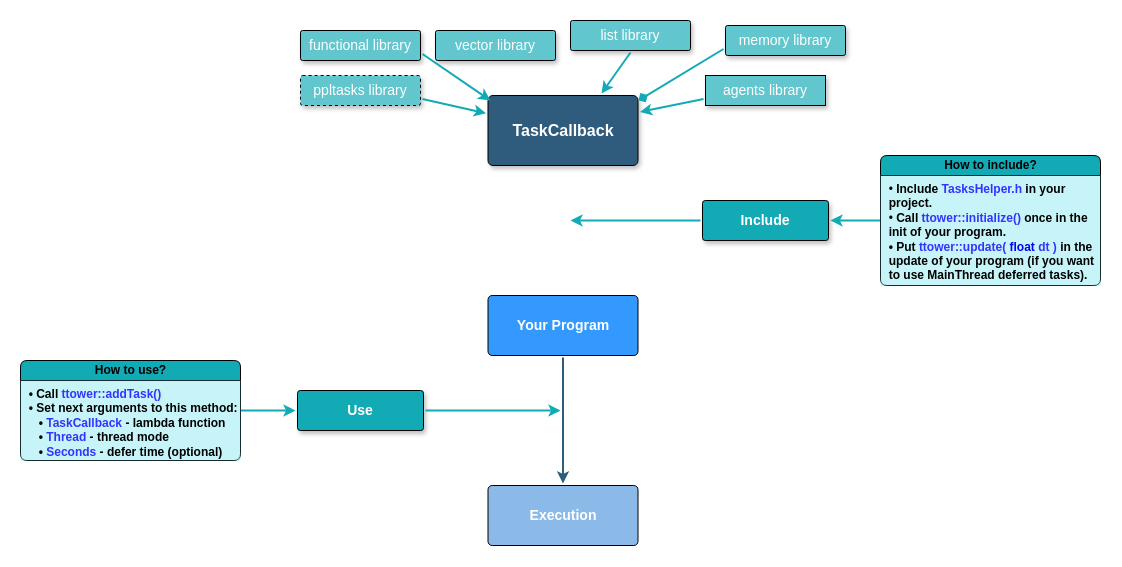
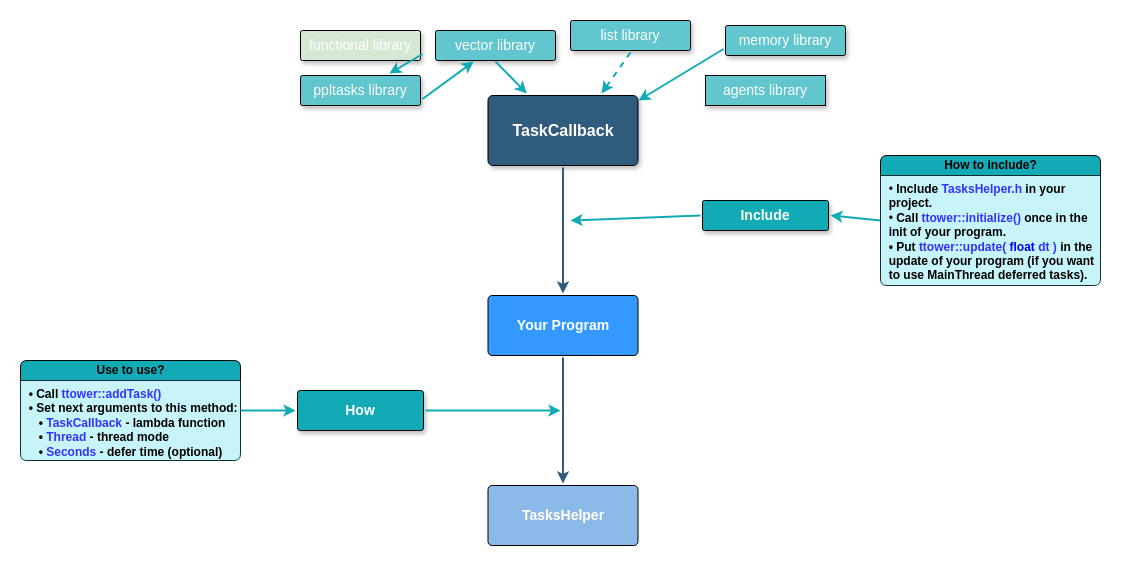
node "functional library": fillcolor #61c6ce -> #d5e8d4
edge "list library" -> "TaskCallback": style solid -> dashed
edge "functional library" -> "TaskCallback": now "functional library" -> "ppltasks library"
edge "vector library" -> "TaskCallback": added
node "ppltasks library": style dashed -> solid
edge "memory library" -> "TaskCallback": arrowhead diamond -> classic
edge "ppltasks library" -> "TaskCallback": now "ppltasks library" -> "vector library"
edge "agents library" -> "TaskCallback": removed
node "Include": size 126x40 -> 126x30
edge "TaskCallback" -> "Your Program": added
node "How to use?": label "How to use?" -> "Use to use?"
node "Use": label "Use" -> "How"
node "Execution": label "Execution" -> "TasksHelper"
